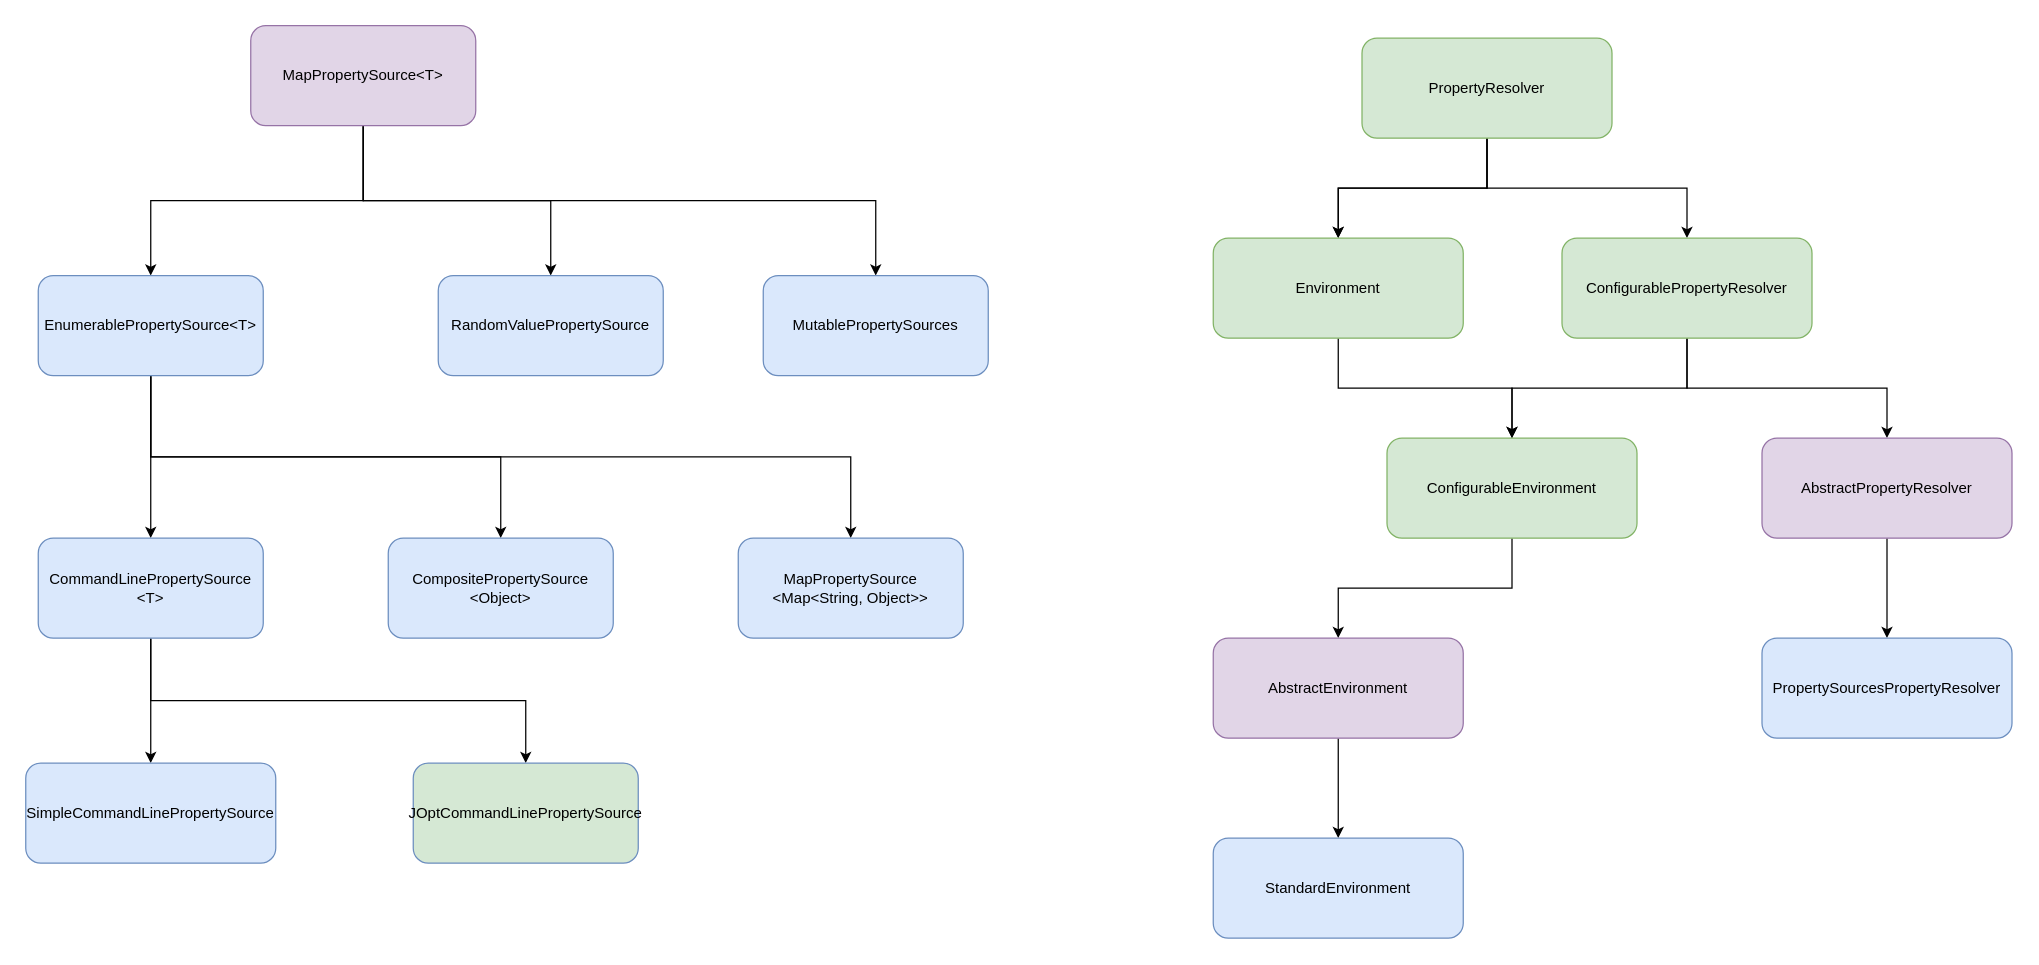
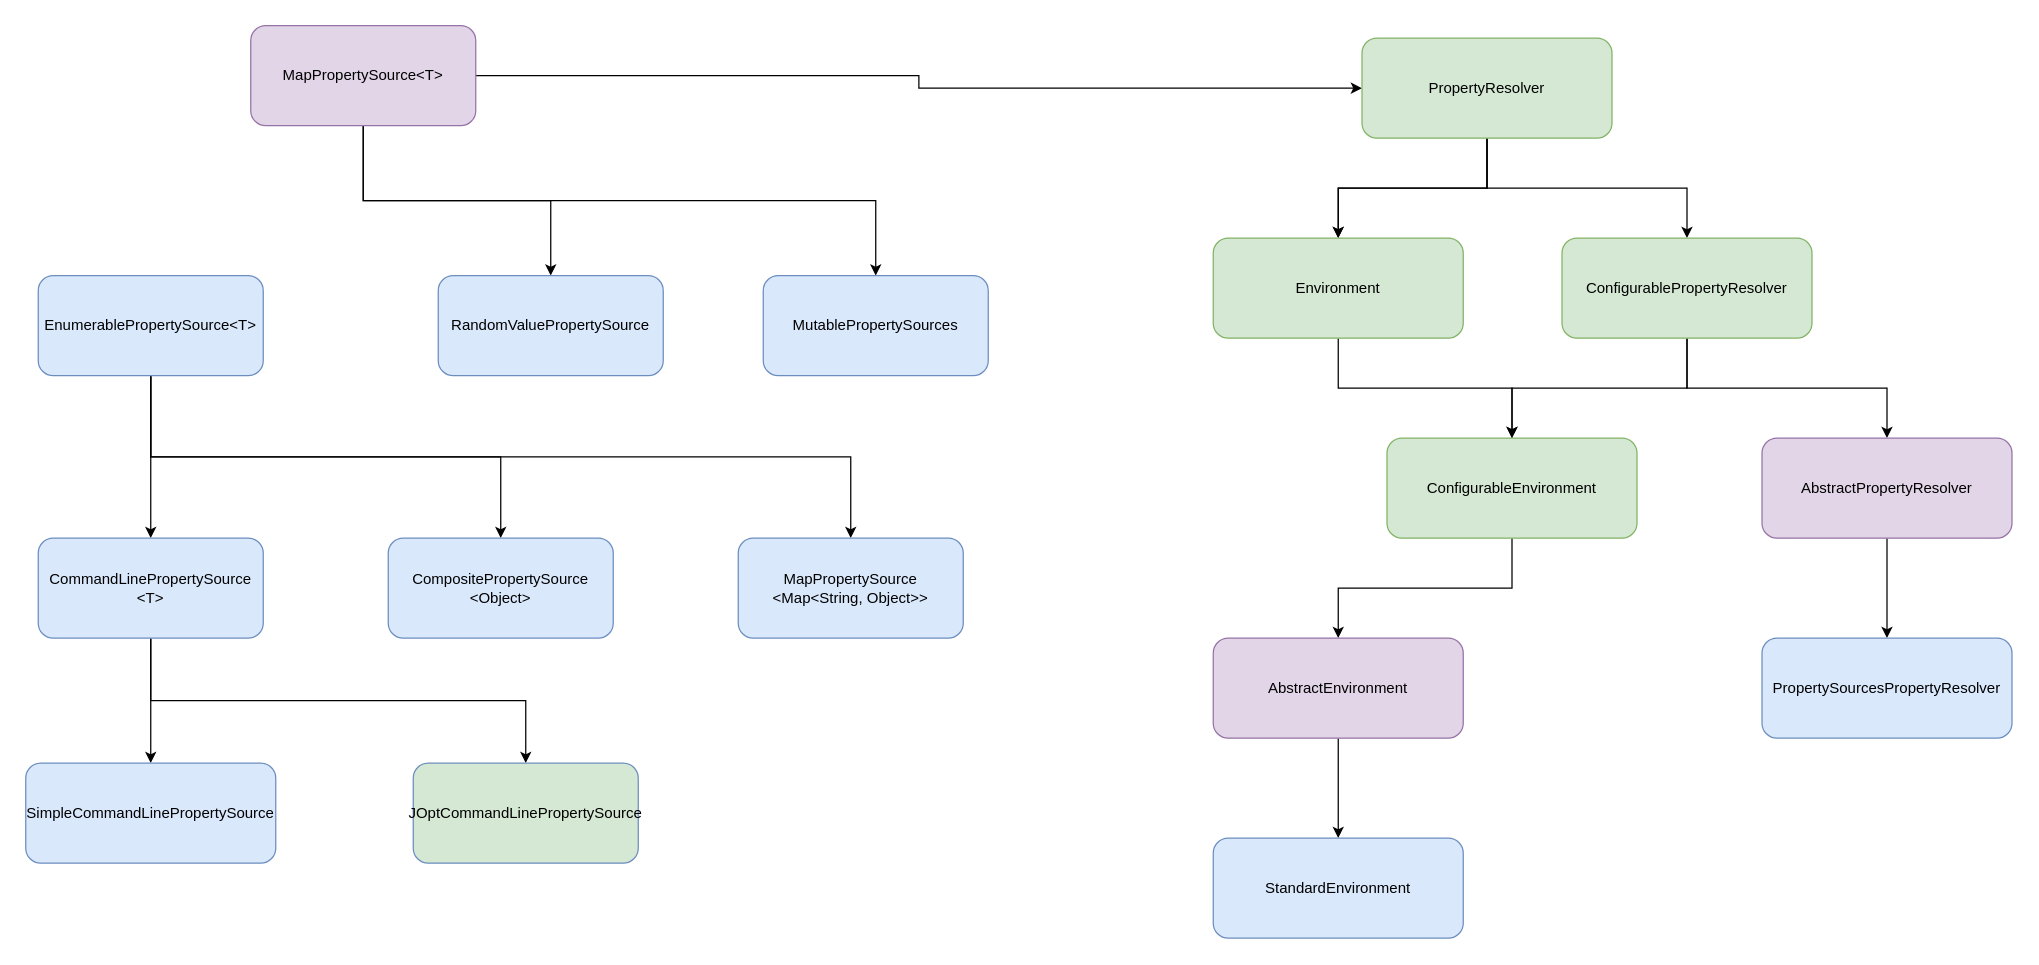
edge "MapPropertySource<T>" -> "EnumerablePropertySource<T>": now "MapPropertySource<T>" -> "PropertyResolver"
